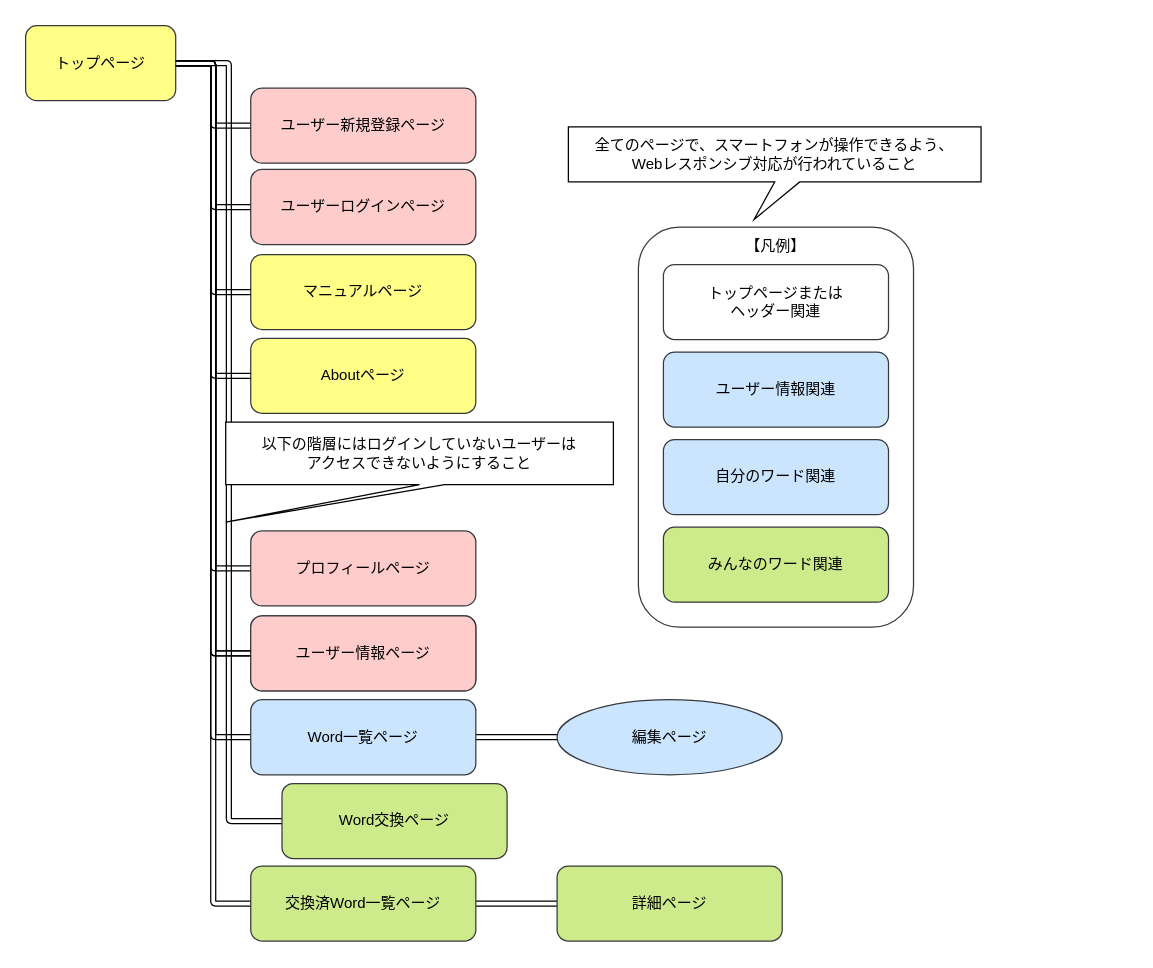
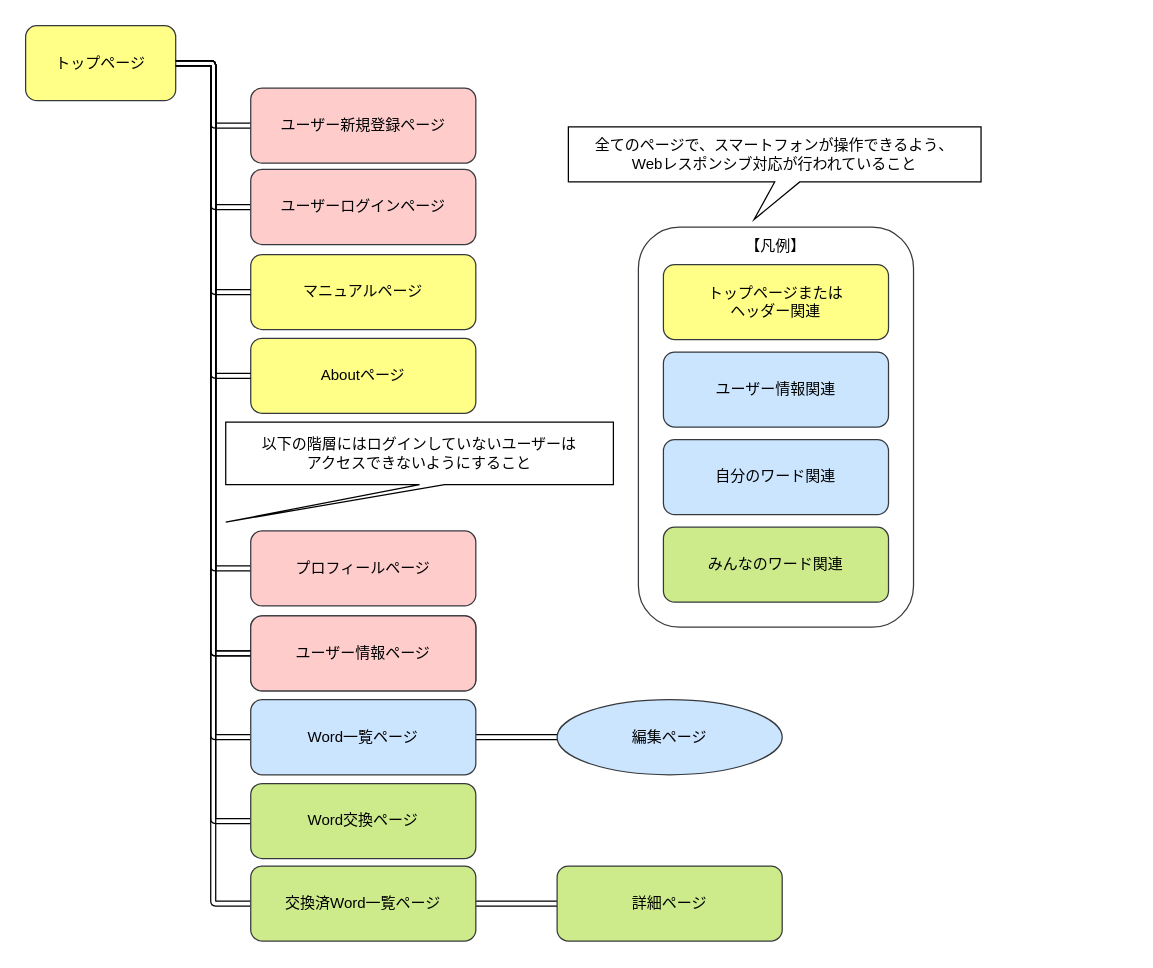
node "トップページまたは ヘッダー関連": fillcolor #ffffff -> #ffff88
node "Word交換ページ": moved (394, 821) -> (363, 821)
